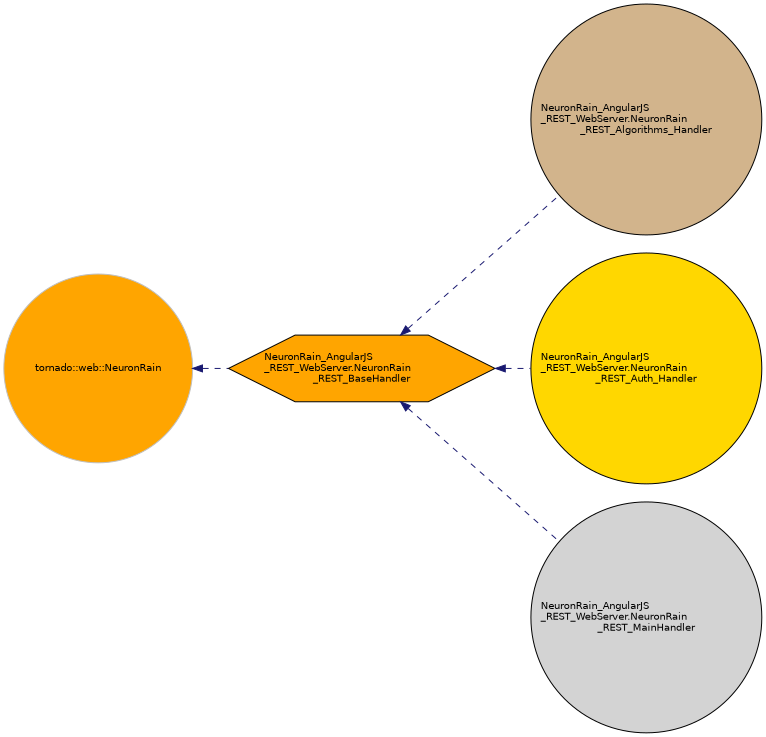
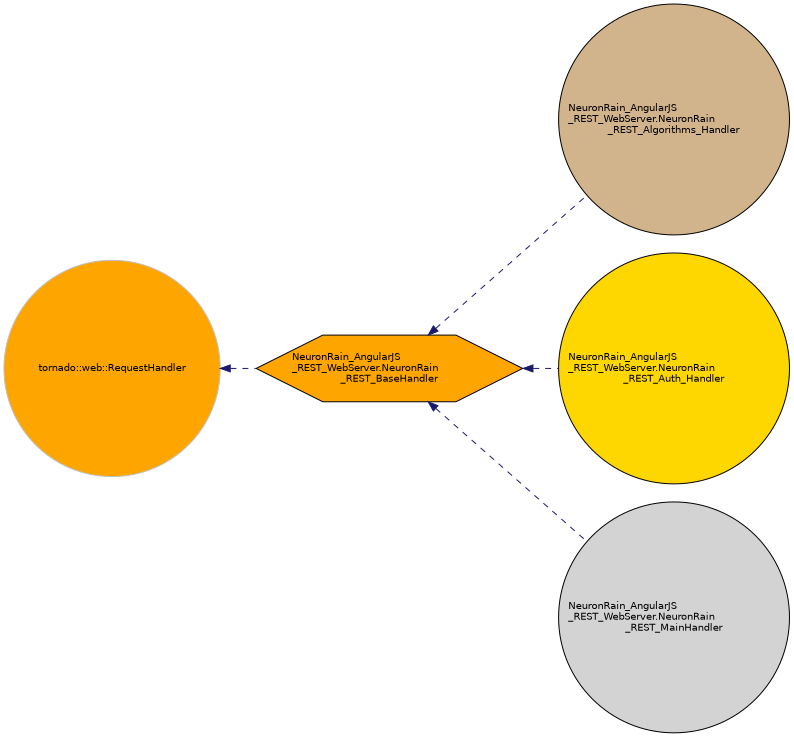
node "tornado::web::NeuronRain": label "tornado::web::NeuronRain" -> "tornado::web::RequestHandler"
